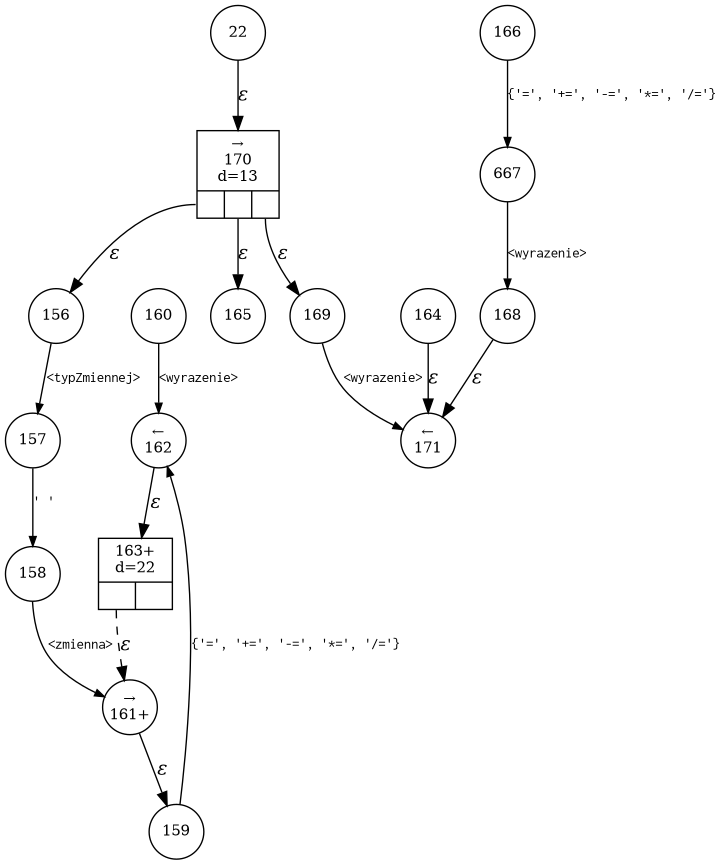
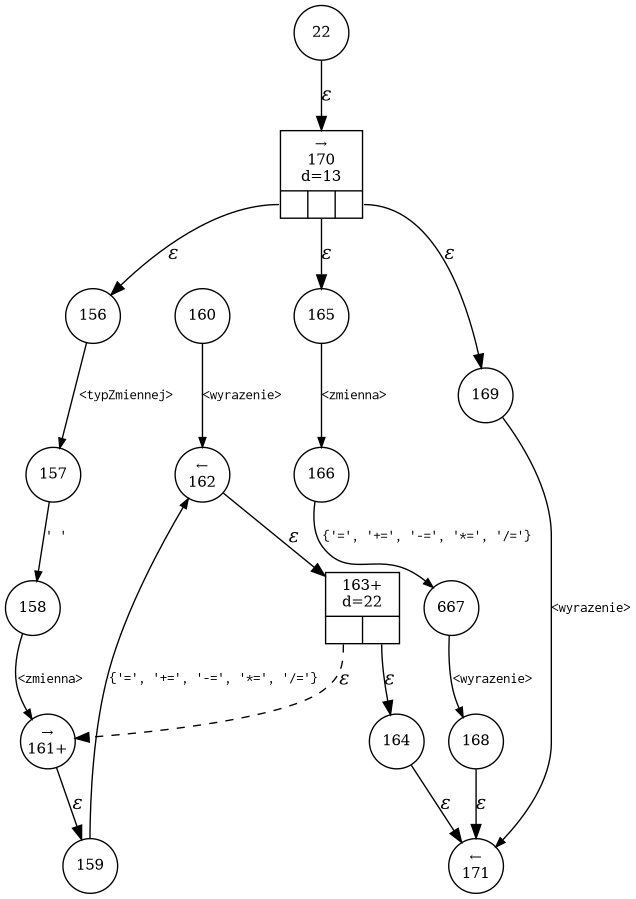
edge "165" -> "166": added, label "<zmienna>"
edge "163+" -> "164": added, label "ε"
